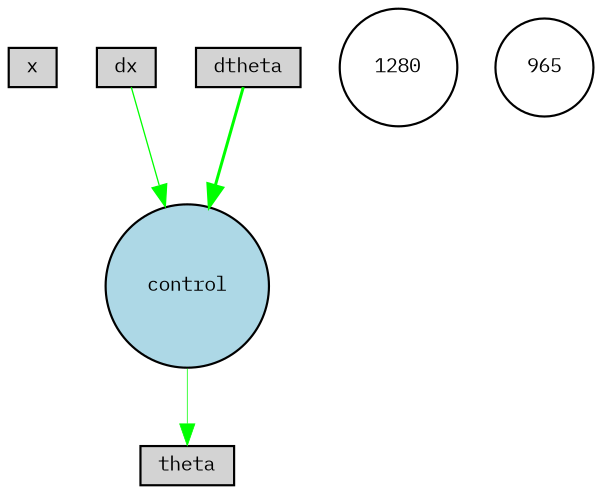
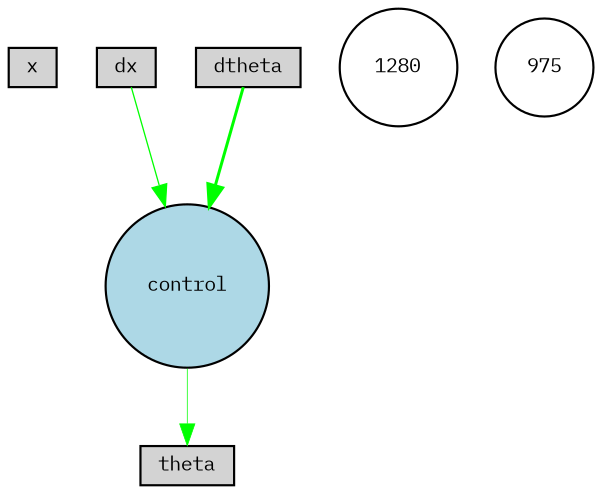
node "965": label "965" -> "975"
